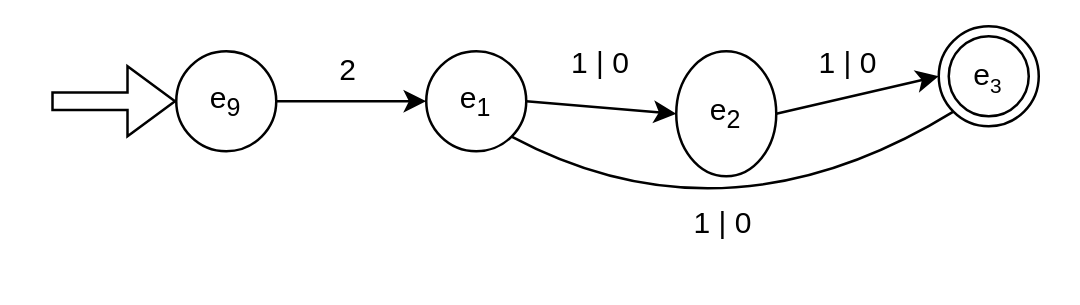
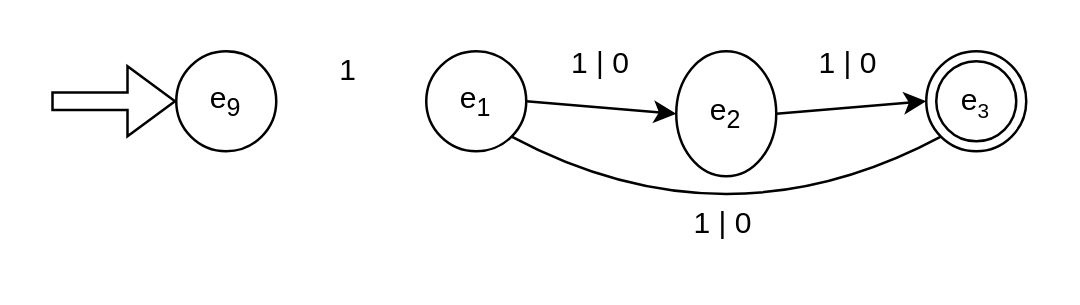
node "2": label "2" -> "1"
node "e3": moved (989, 76) -> (976, 101)
edge "e9" -> "e1": removed
